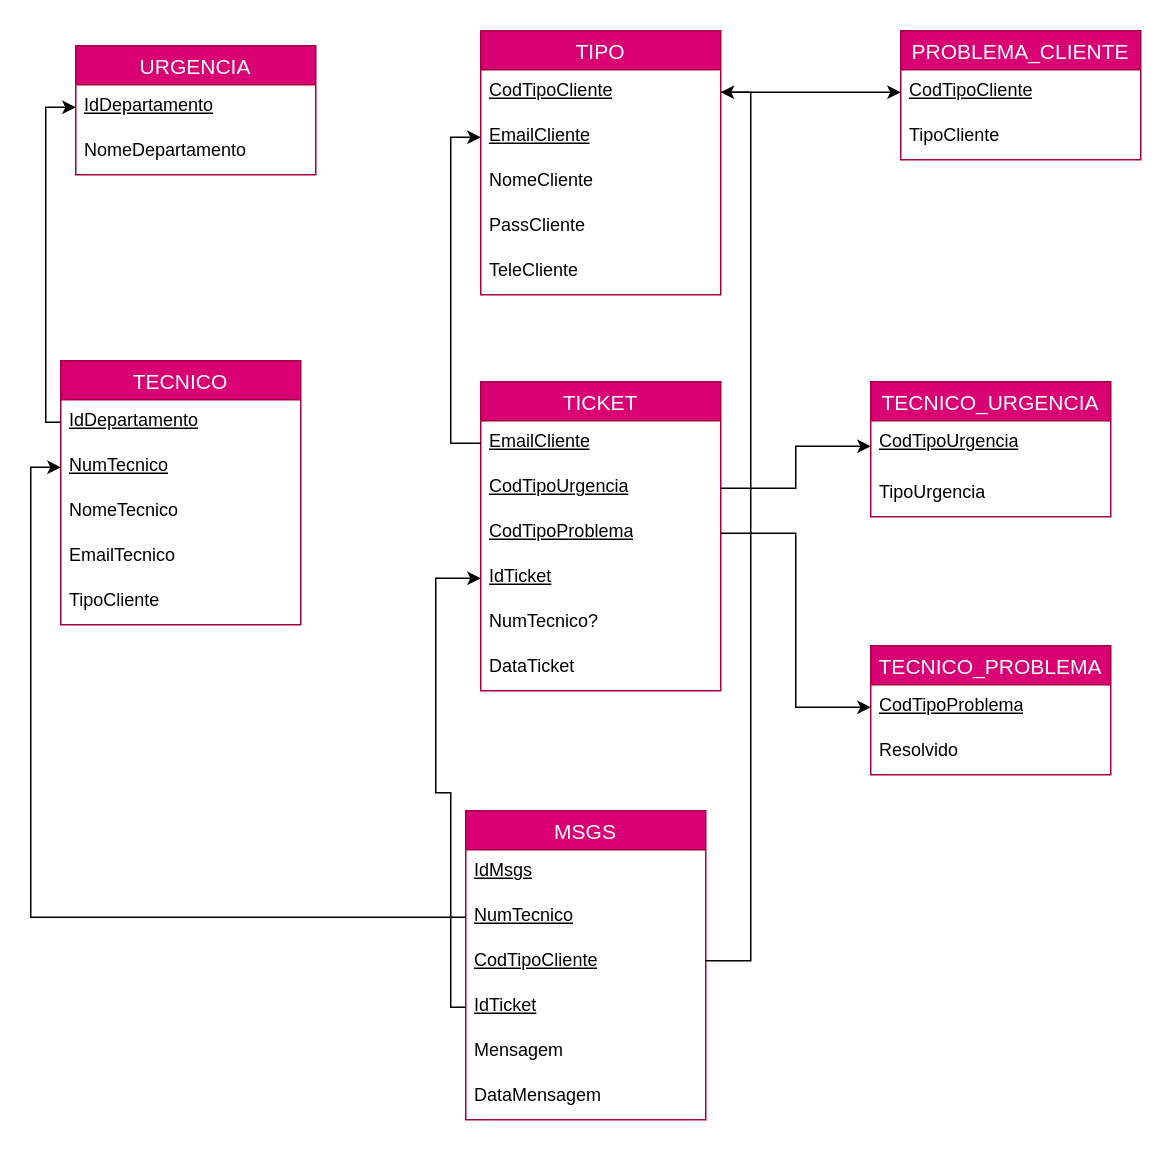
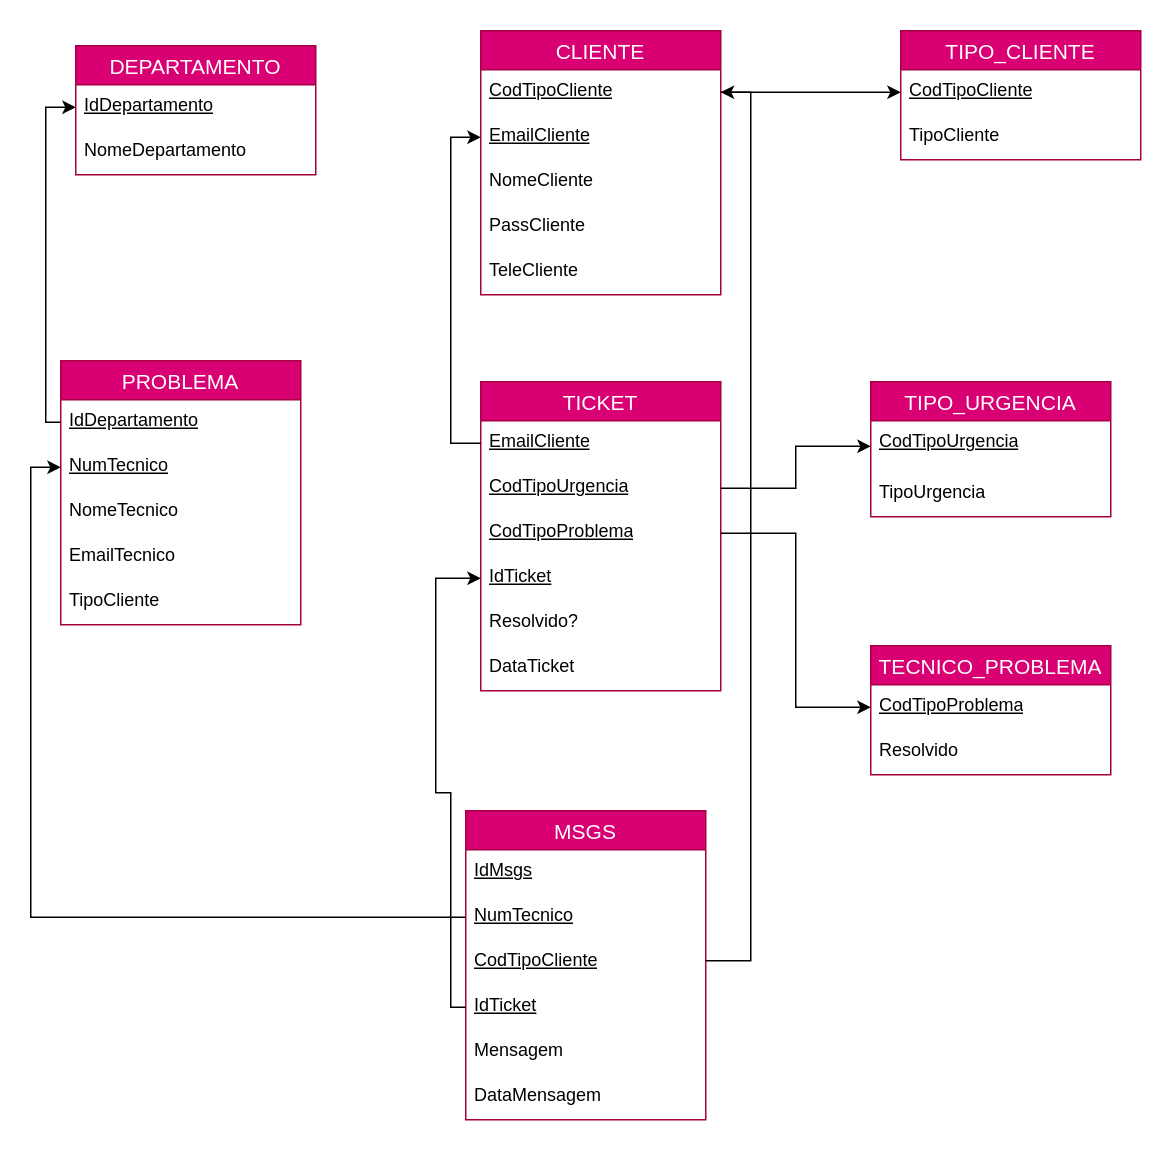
node "TIPO": label "TIPO" -> "CLIENTE"
node "PROBLEMA_CLIENTE": label "PROBLEMA_CLIENTE" -> "TIPO_CLIENTE"
node "URGENCIA": label "URGENCIA" -> "DEPARTAMENTO"
node "TECNICO": label "TECNICO" -> "PROBLEMA"
node "TECNICO_URGENCIA": label "TECNICO_URGENCIA" -> "TIPO_URGENCIA"
node "NumTecnico?": label "NumTecnico?" -> "Resolvido?"
